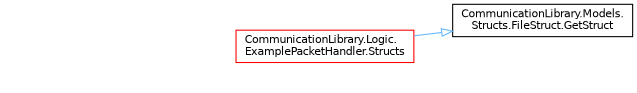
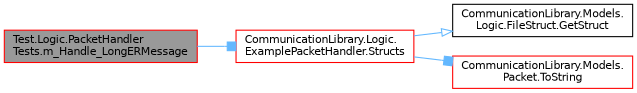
node "CommunicationLibrary.Models. Structs.FileStruct.GetStruct": label "CommunicationLibrary.Models. Structs.FileStruct.GetStruct" -> "CommunicationLibrary.Models. Logic.FileStruct.GetStruct"
node "Test.Logic.PacketHandler Tests.m_Handle_LongERMessage": added
node "CommunicationLibrary.Models. Packet.ToString": added
